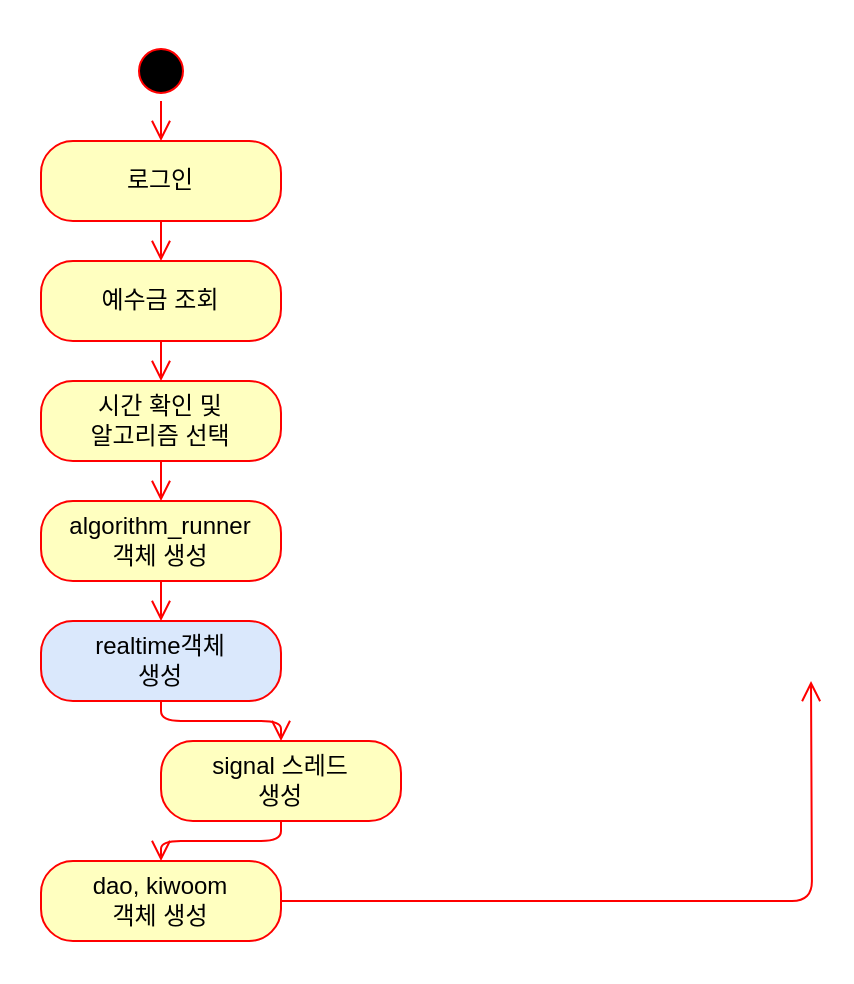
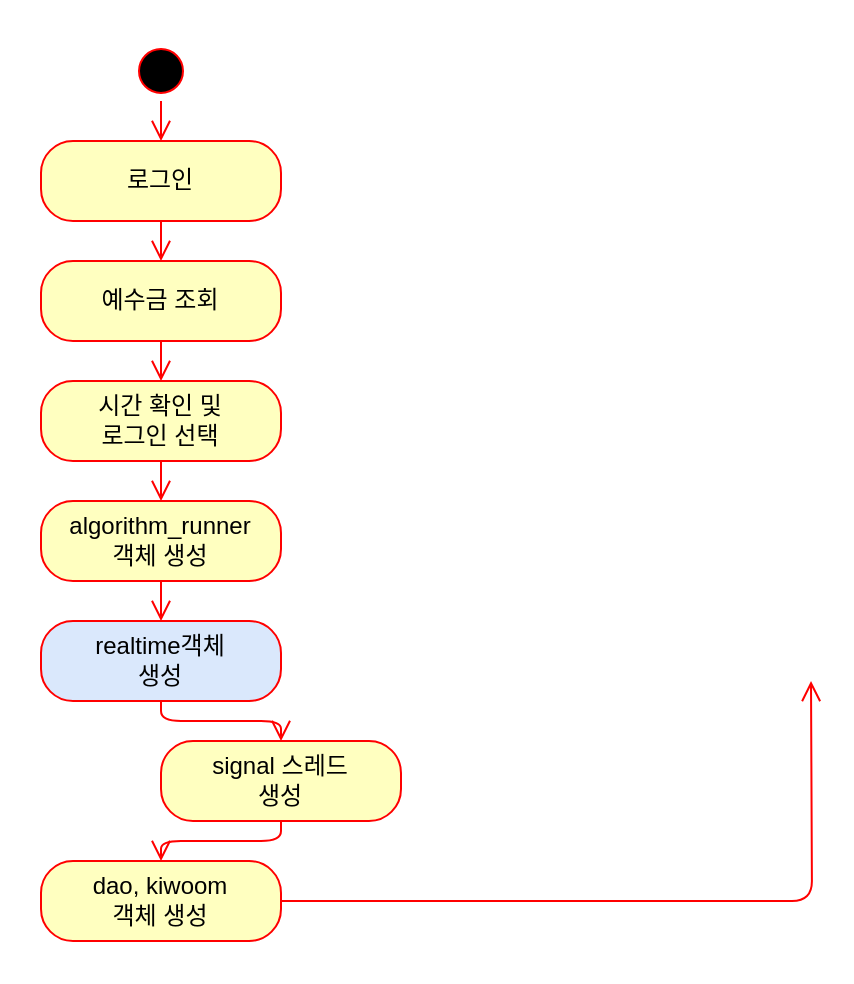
node "시간 확인 및 알고리즘 선택": label "시간 확인 및 알고리즘 선택" -> "시간 확인 및 로그인 선택"
